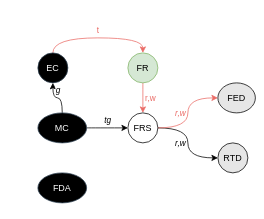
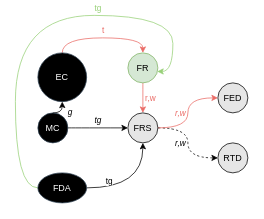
edge "FDA" -> "FR": added, label "tg"
node "EC": size 30x30 -> 49x49
node "FED": size 38x30 -> 30x30
node "MC": size 49x30 -> 30x30
node "FRS": fillcolor #ffffff -> #e6e6e6
edge "FRS" -> "RTD": style solid -> dashed
edge "FDA" -> "FRS": added, label "tg"
